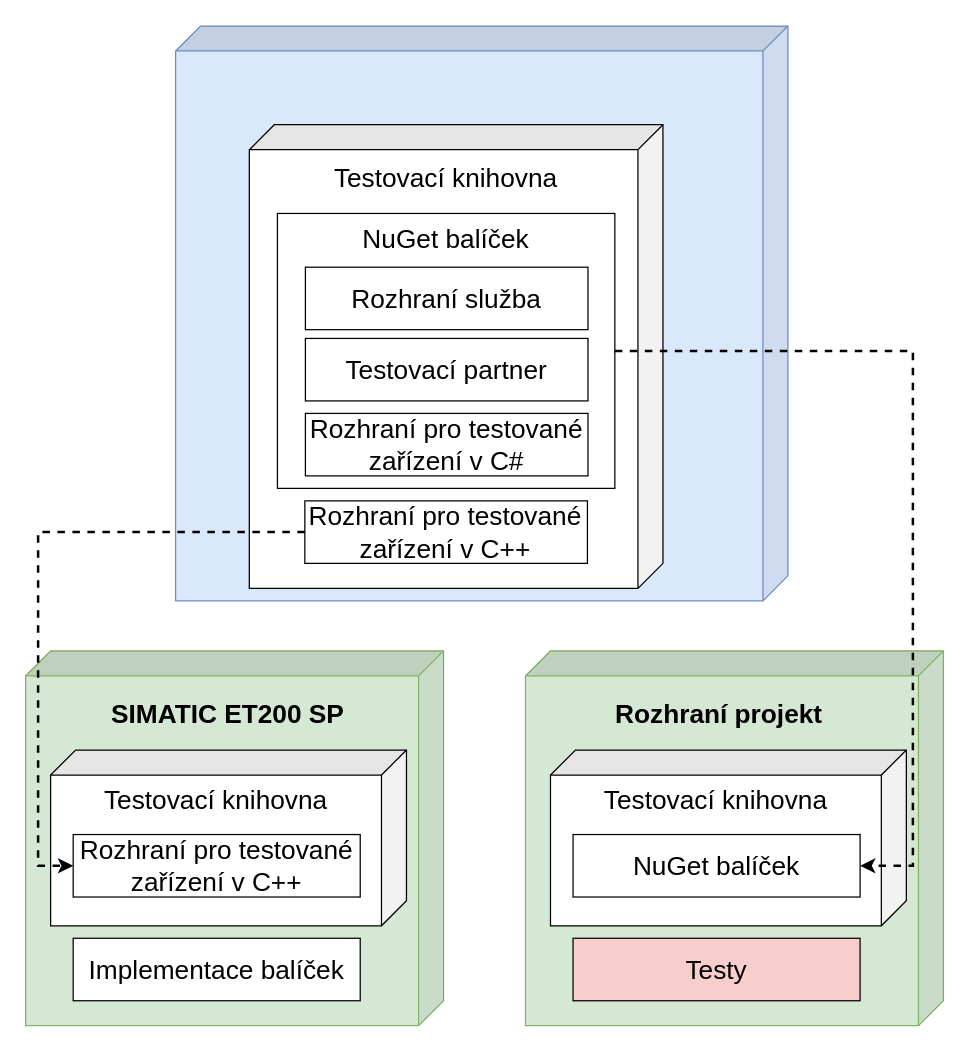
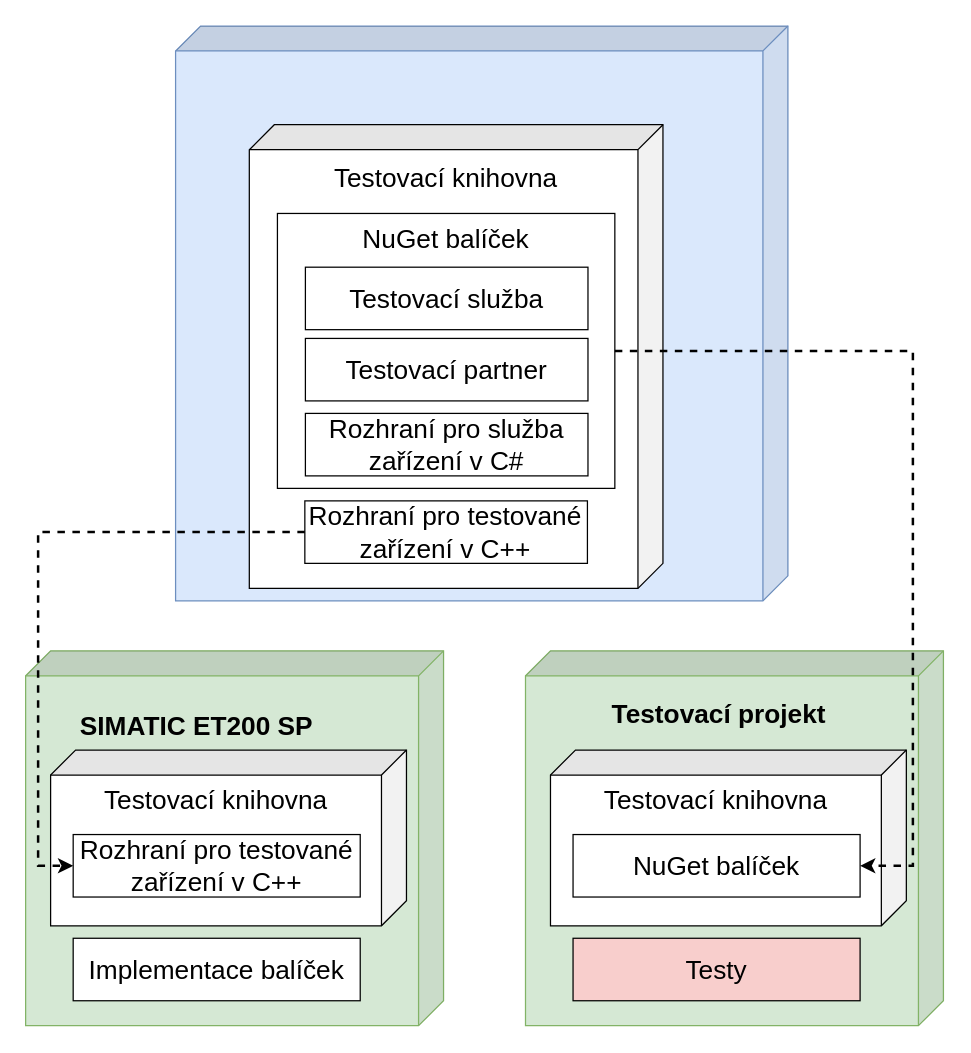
node "Rozhraní služba": label "Rozhraní služba" -> "Testovací služba"
node "Rozhraní pro testované zařízení v C#": label "Rozhraní pro testované zařízení v C#" -> "Rozhraní pro služba zařízení v C#"
node "SIMATIC ET200 SP": moved (229, 713) -> (197, 726)
node "Rozhraní projekt": label "Rozhraní projekt" -> "Testovací projekt"
